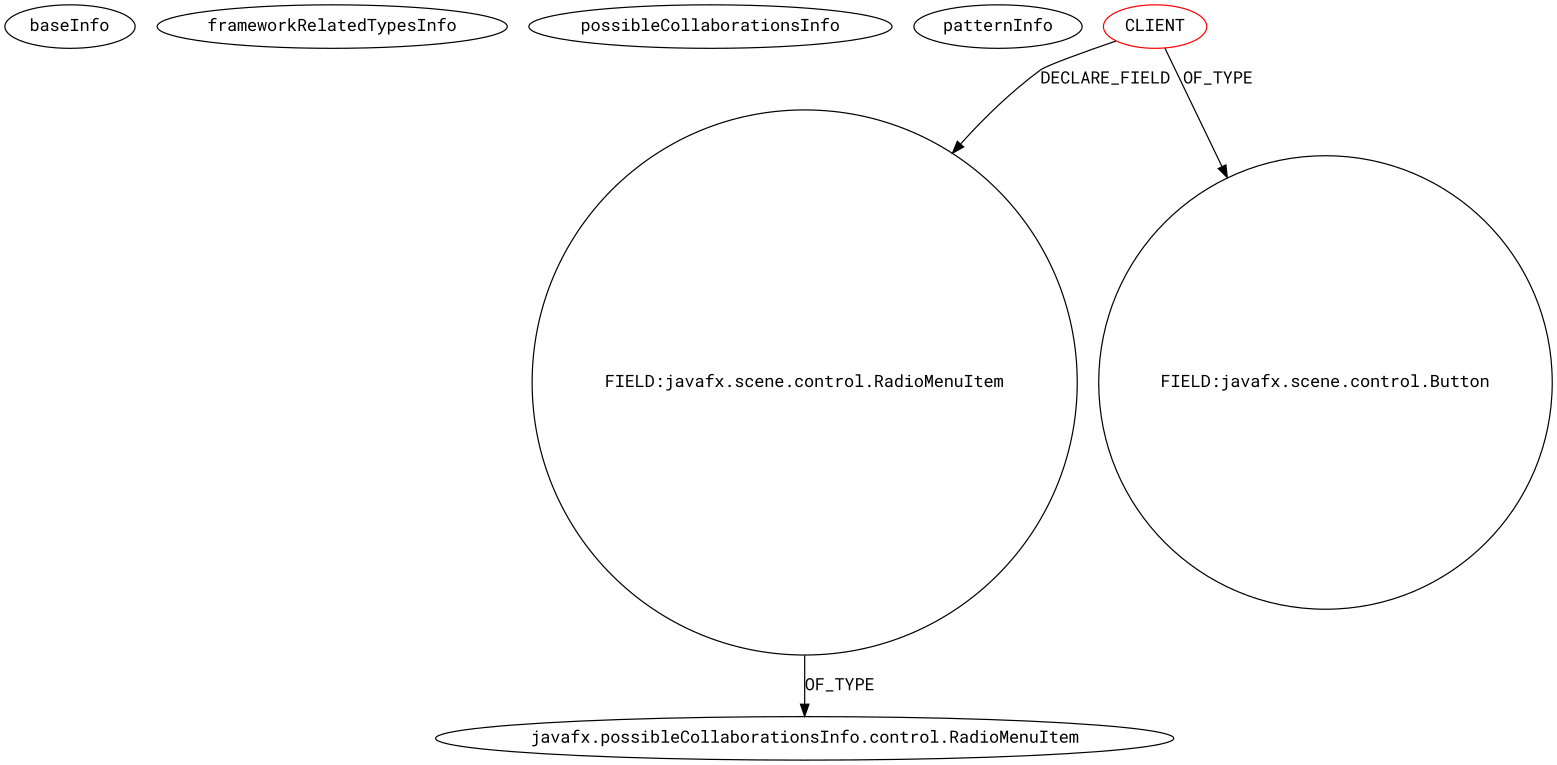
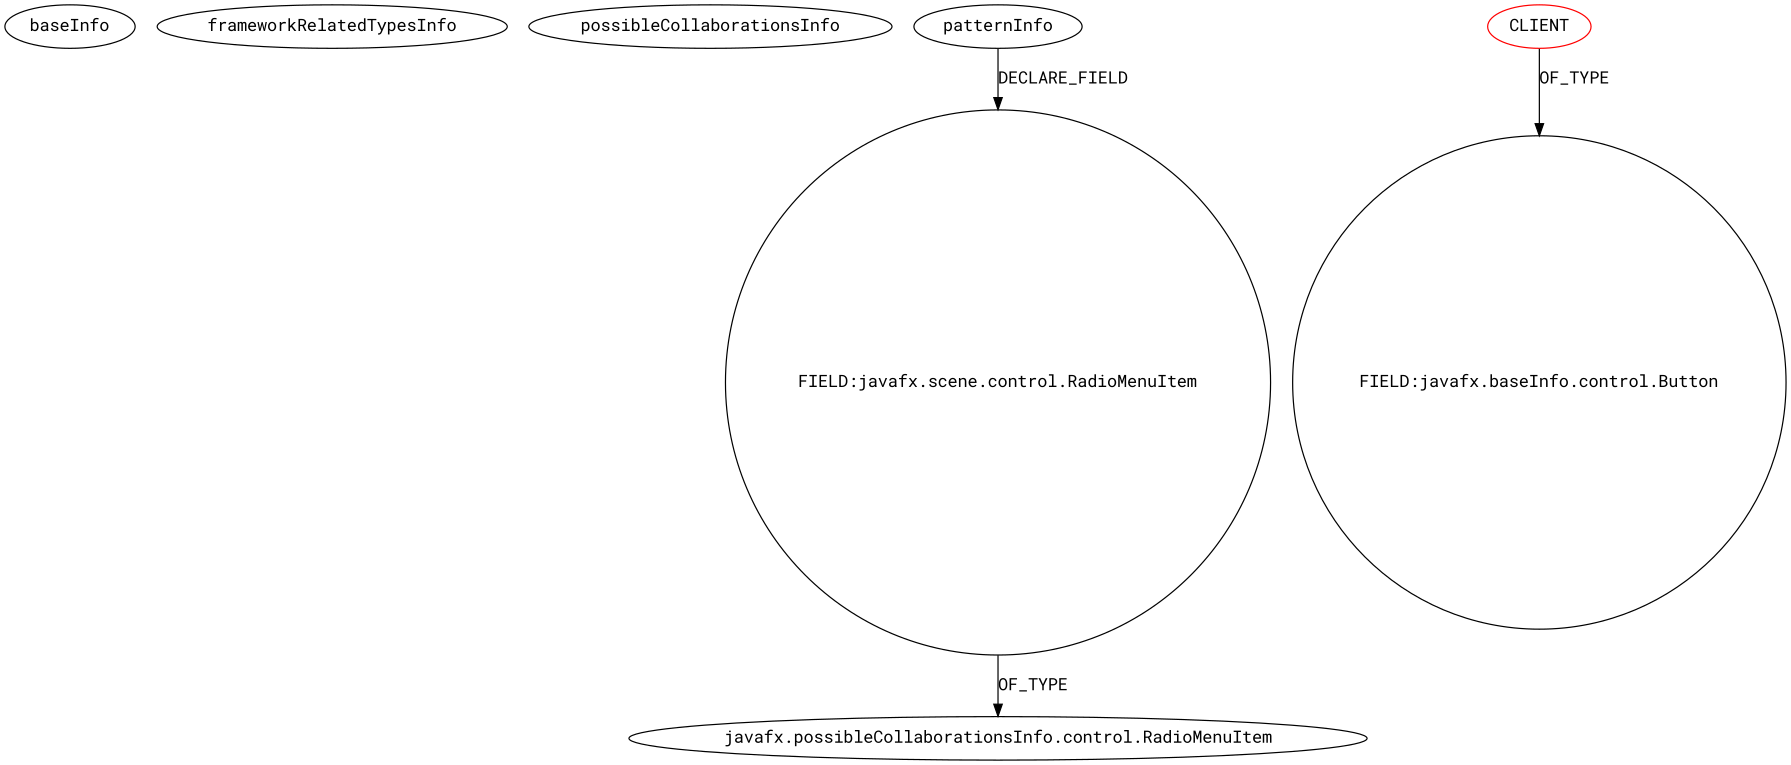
edge "CLIENT" -> "FIELD:javafx.scene.control.RadioMenuItem": now "patternInfo" -> "FIELD:javafx.scene.control.RadioMenuItem"
node "FIELD:javafx.scene.control.Button": label "FIELD:javafx.scene.control.Button" -> "FIELD:javafx.baseInfo.control.Button"
